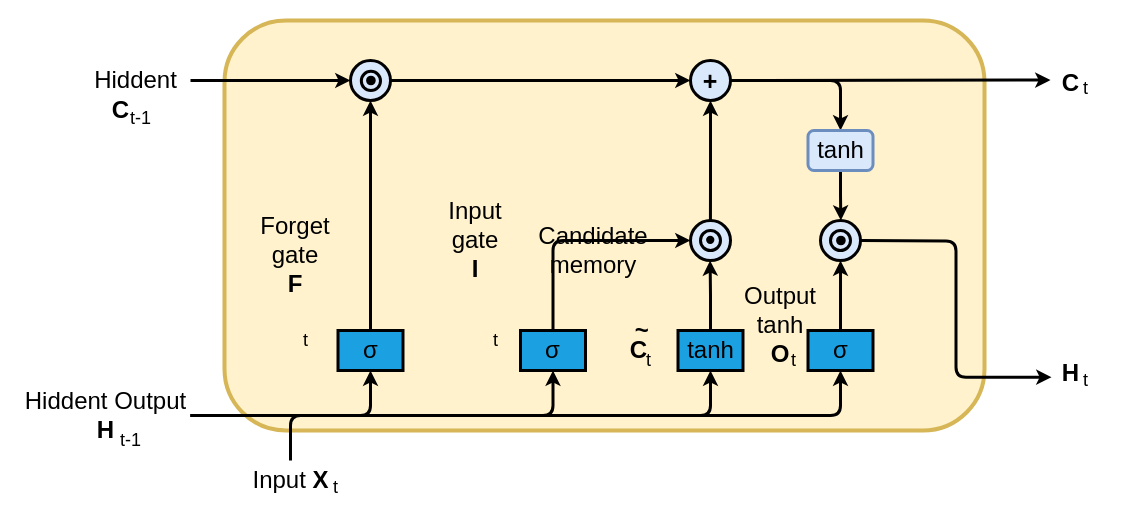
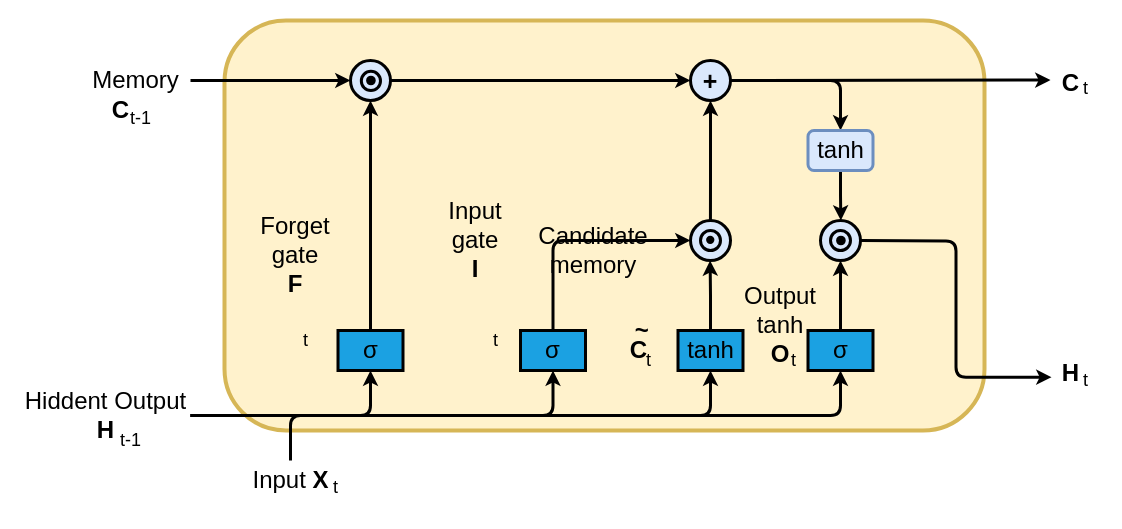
node "Hiddent": label "Hiddent" -> "Memory"
